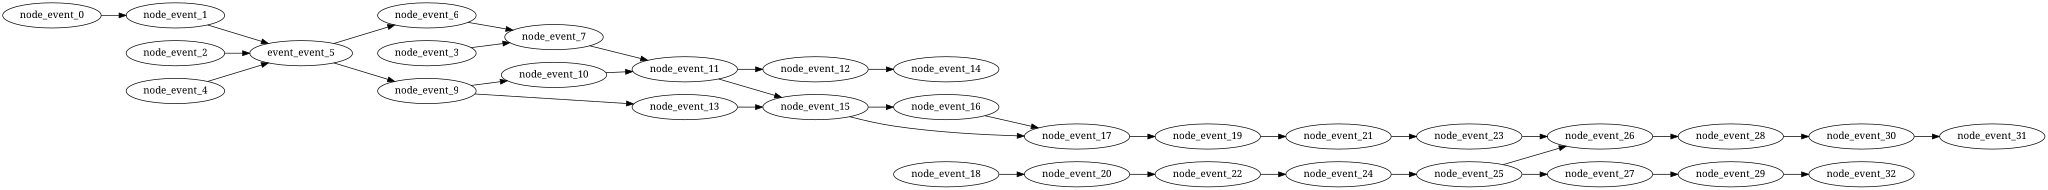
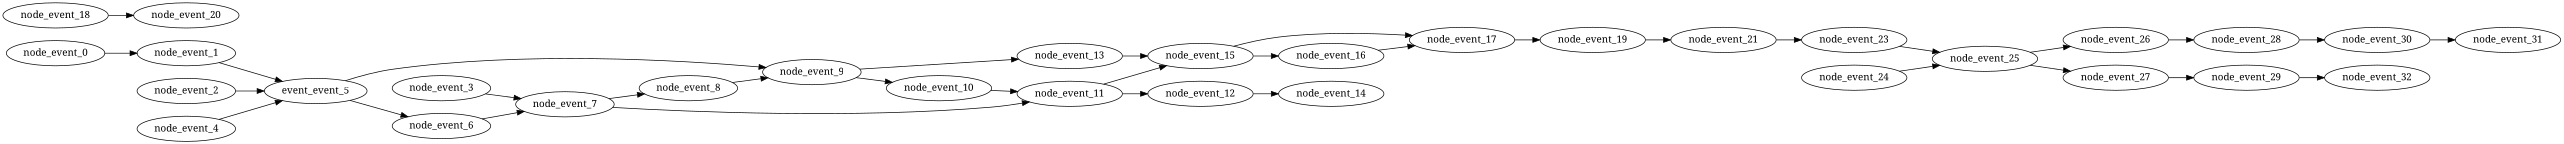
node "node_event_8": added
edge "node_event_23" -> "node_event_26": now "node_event_23" -> "node_event_25"
node "node_event_22": removed
